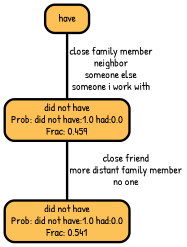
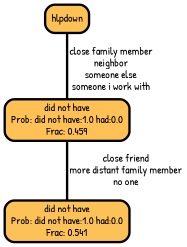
node "have": label "have" -> "hlpdown"
